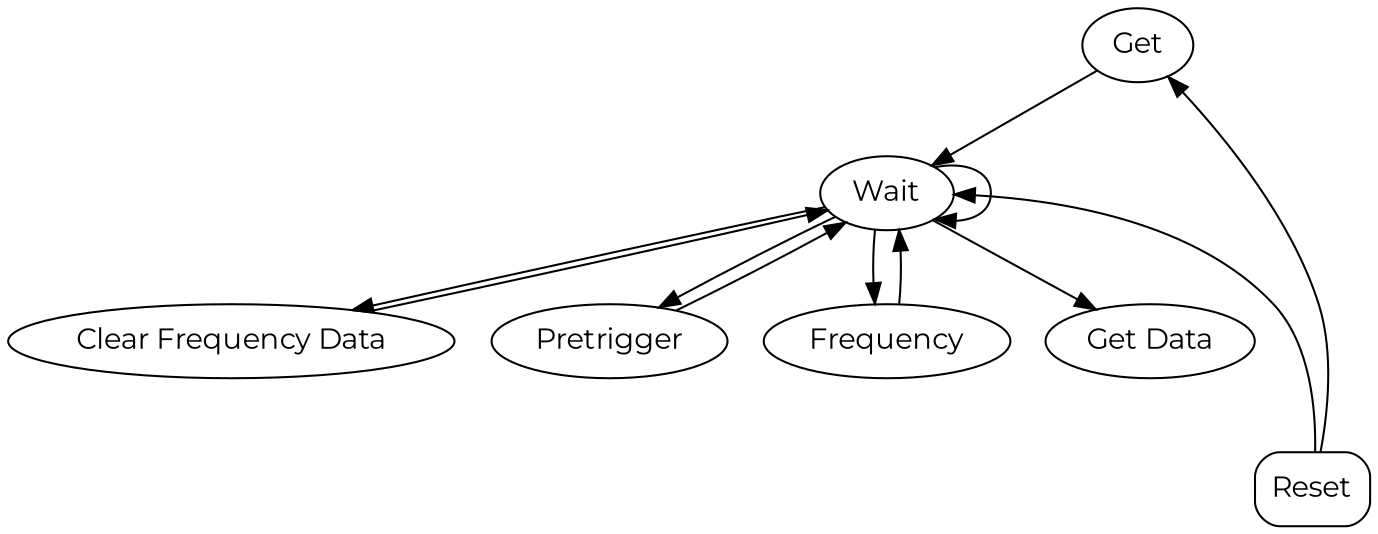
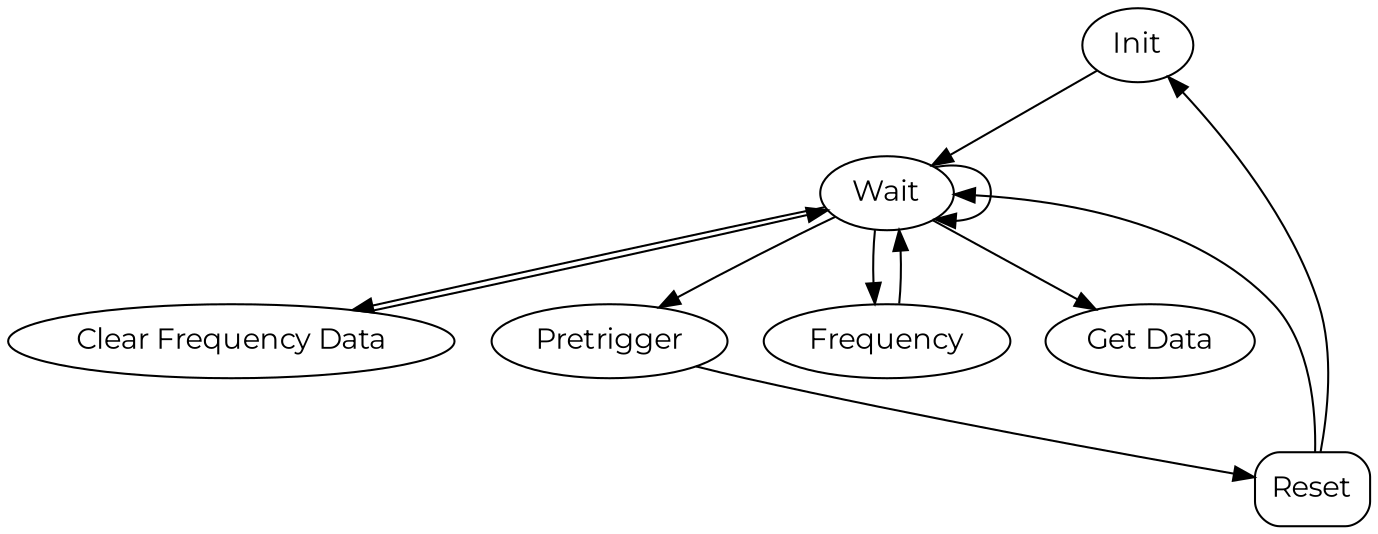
node "Get": label "Get" -> "Init"
edge "Pretrigger" -> "Wait": now "Pretrigger" -> "Reset"
